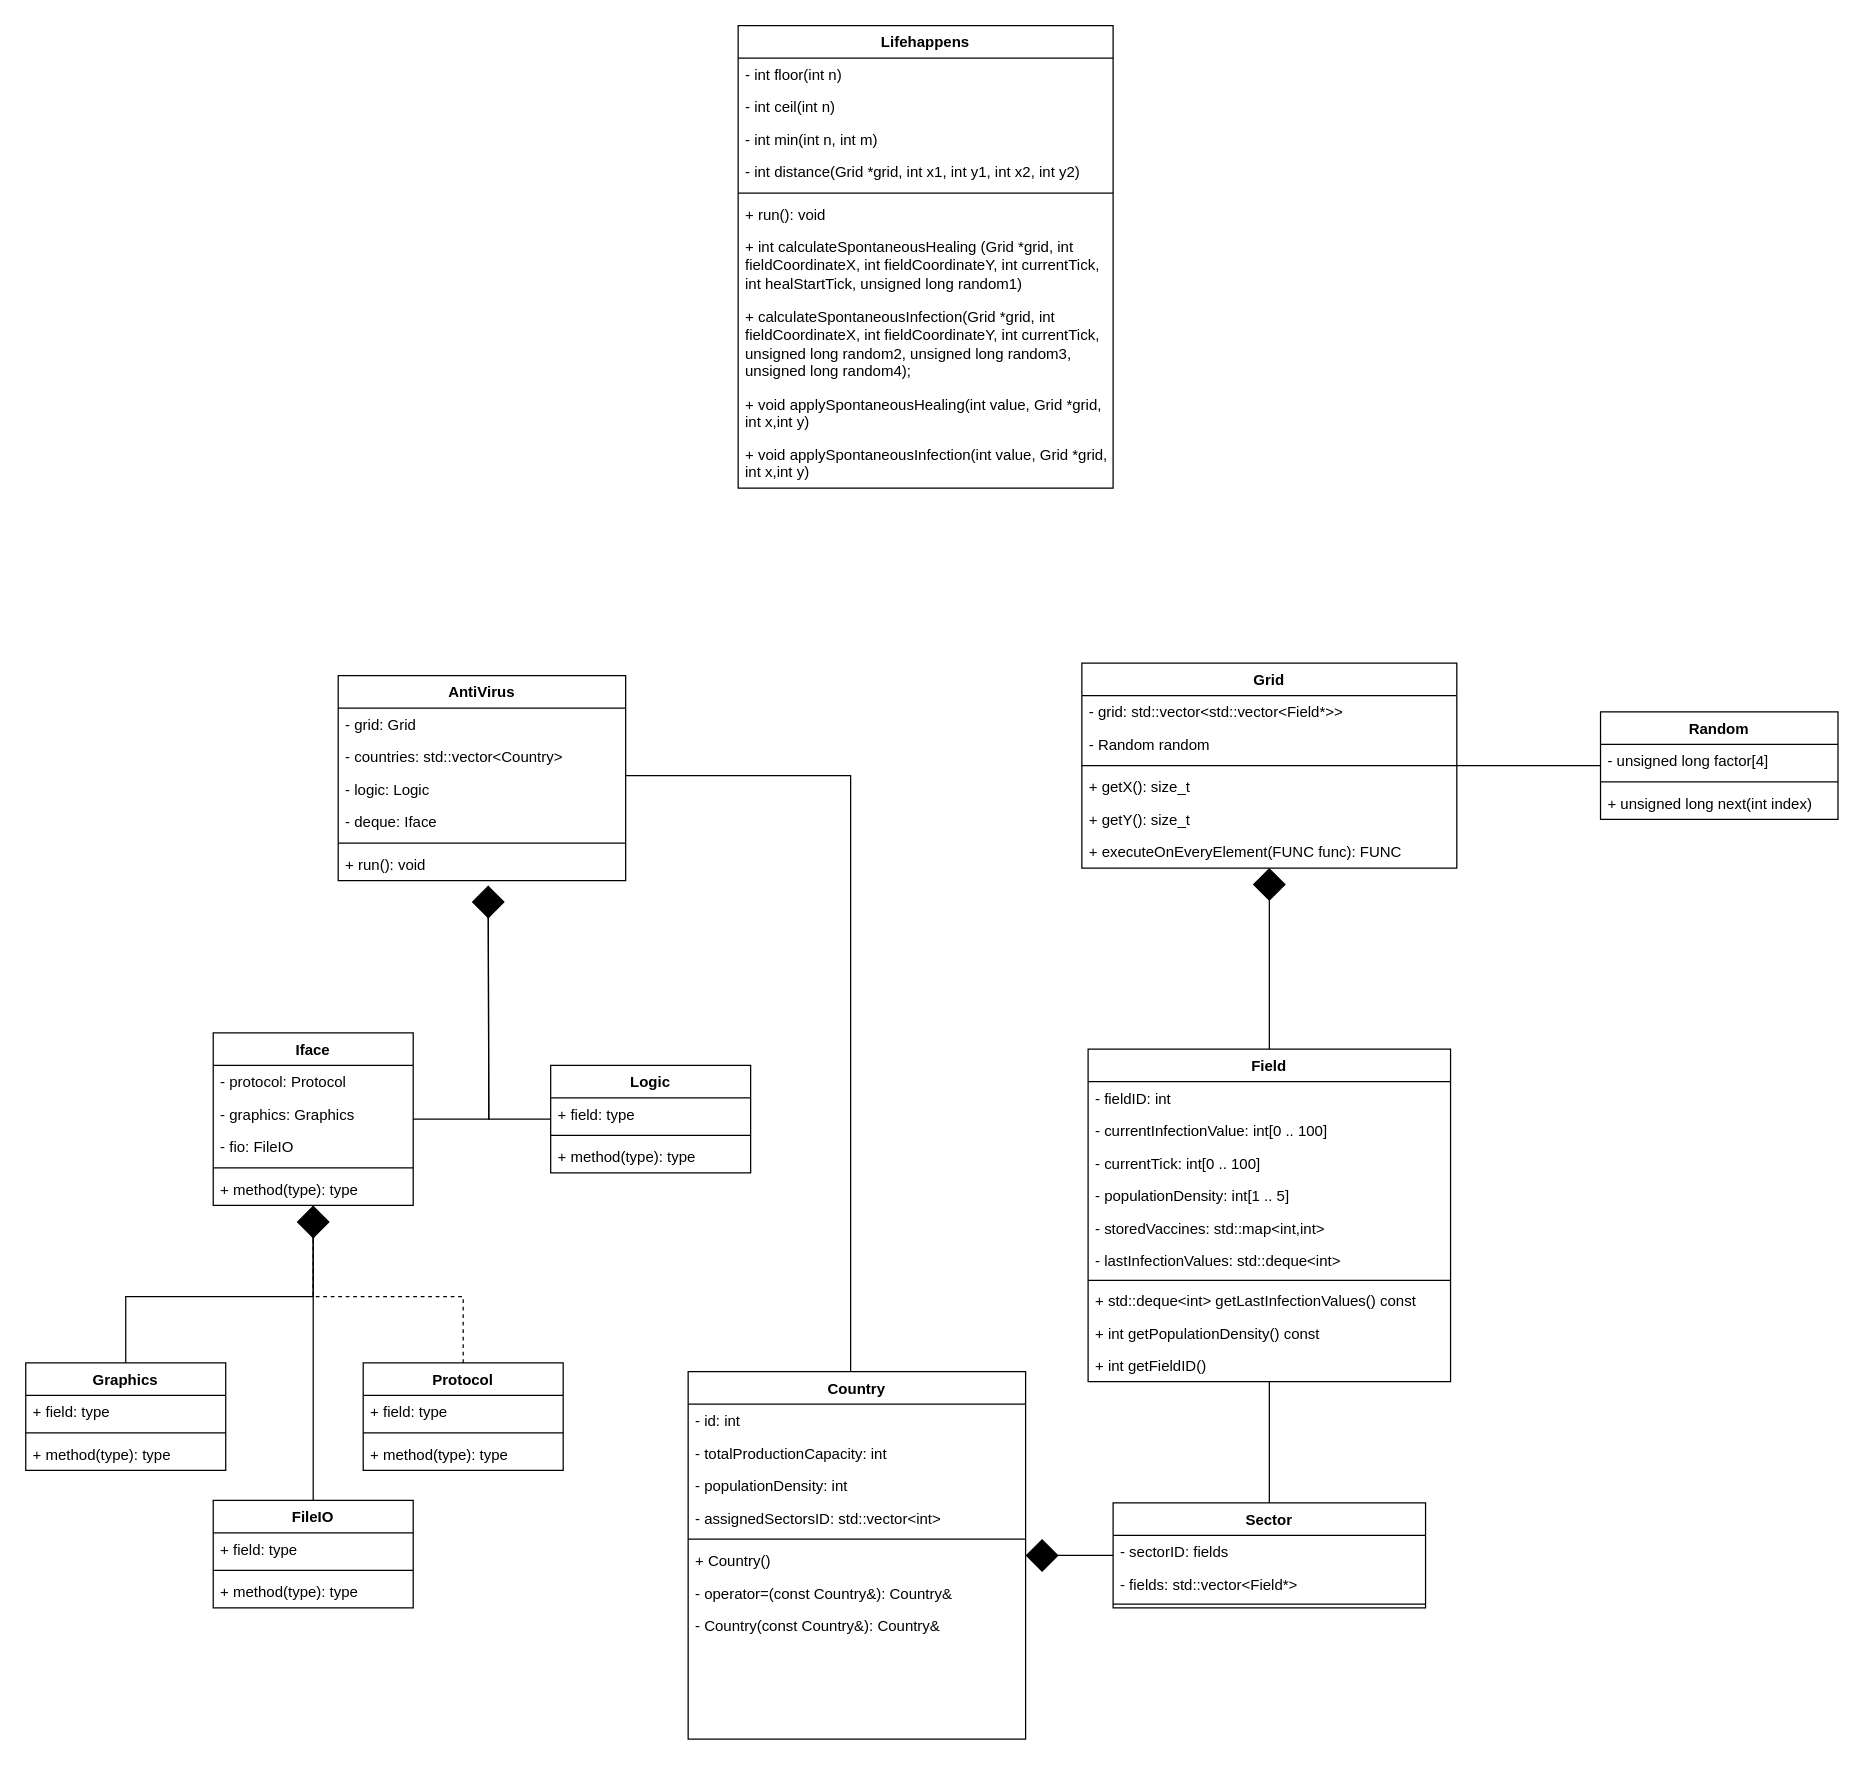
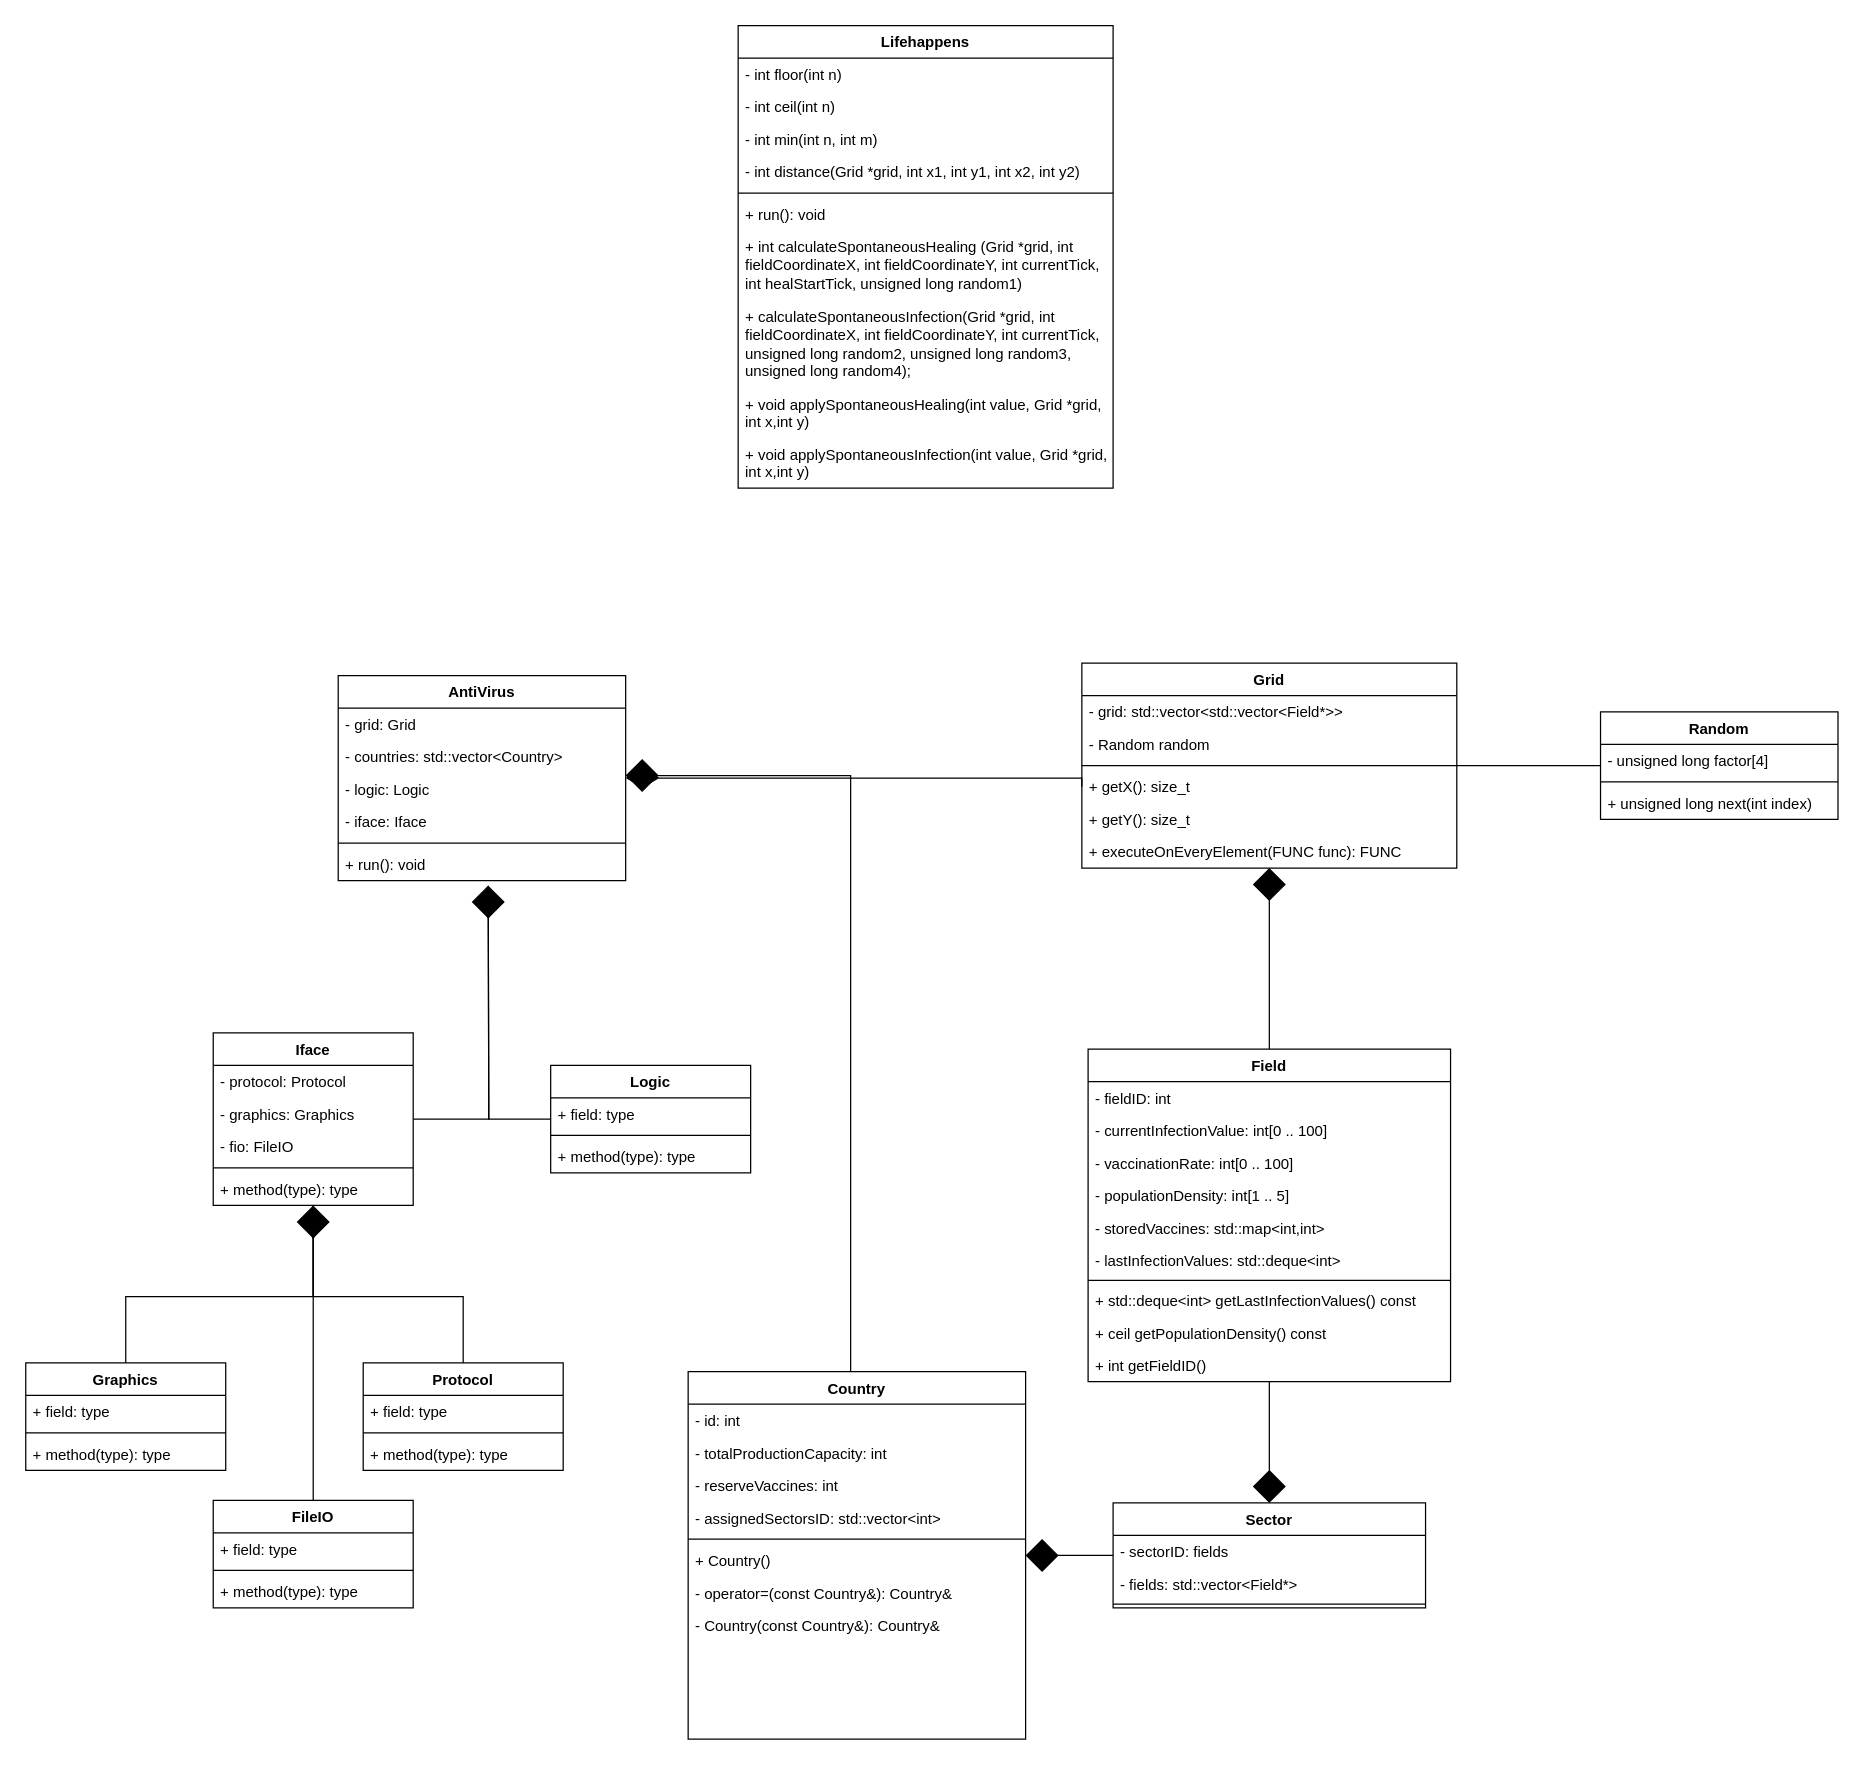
edge "AntiVirus" -- "Country": arrowhead none -> diamond
edge "+ getX(): size_t" -> "AntiVirus": added
node "- deque: Iface": label "- deque: Iface" -> "- iface: Iface"
node "- currentTick: int[0 .. 100]": label "- currentTick: int[0 .. 100]" -> "- vaccinationRate: int[0 .. 100]"
edge "Protocol" -> "Iface": style dashed -> solid
node "+ int getPopulationDensity() const": label "+ int getPopulationDensity() const" -> "+ ceil getPopulationDensity() const"
node "- populationDensity: int": label "- populationDensity: int" -> "- reserveVaccines: int"
edge "Field" -- "Sector": arrowhead none -> diamond
